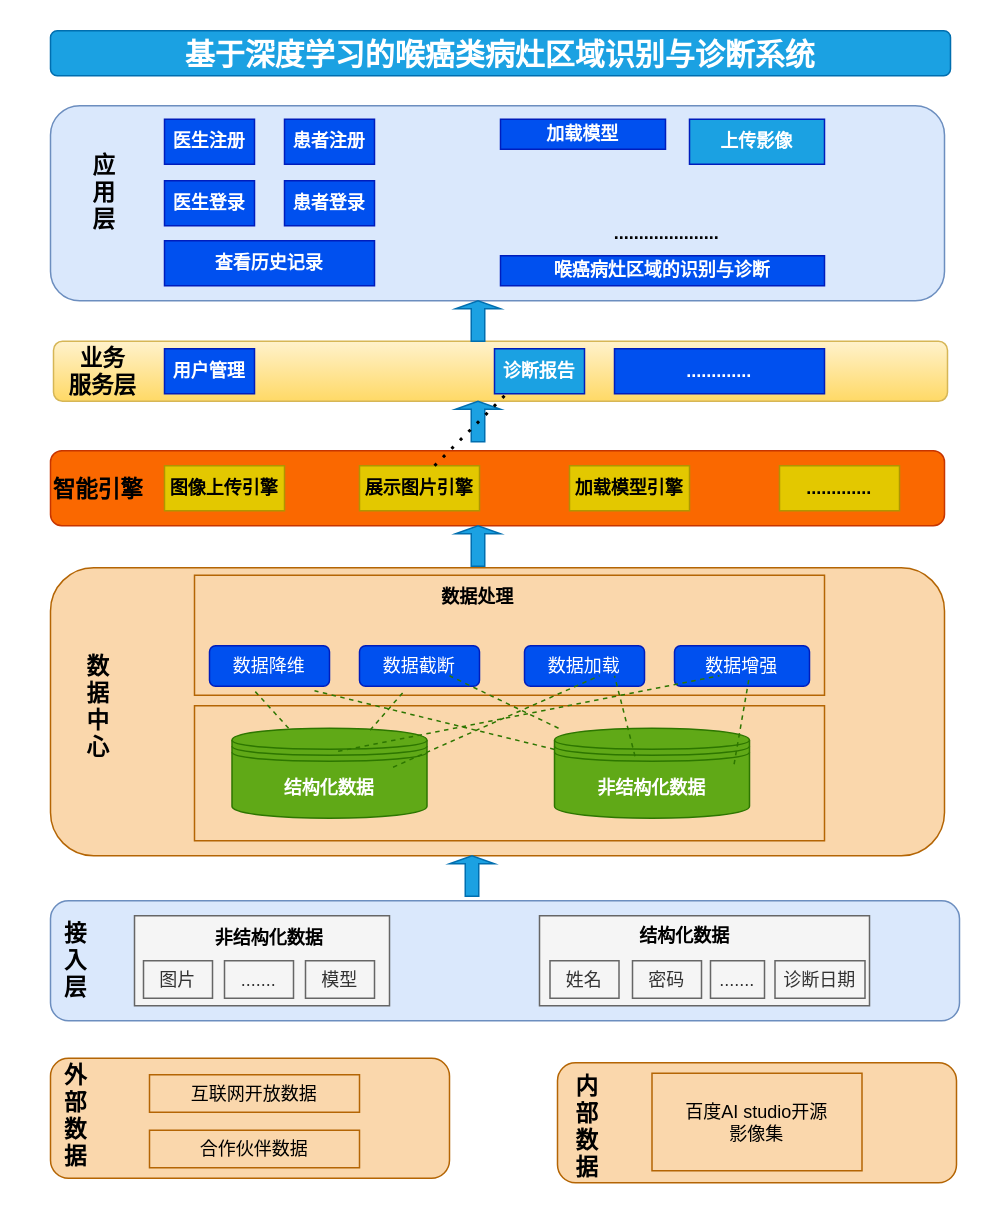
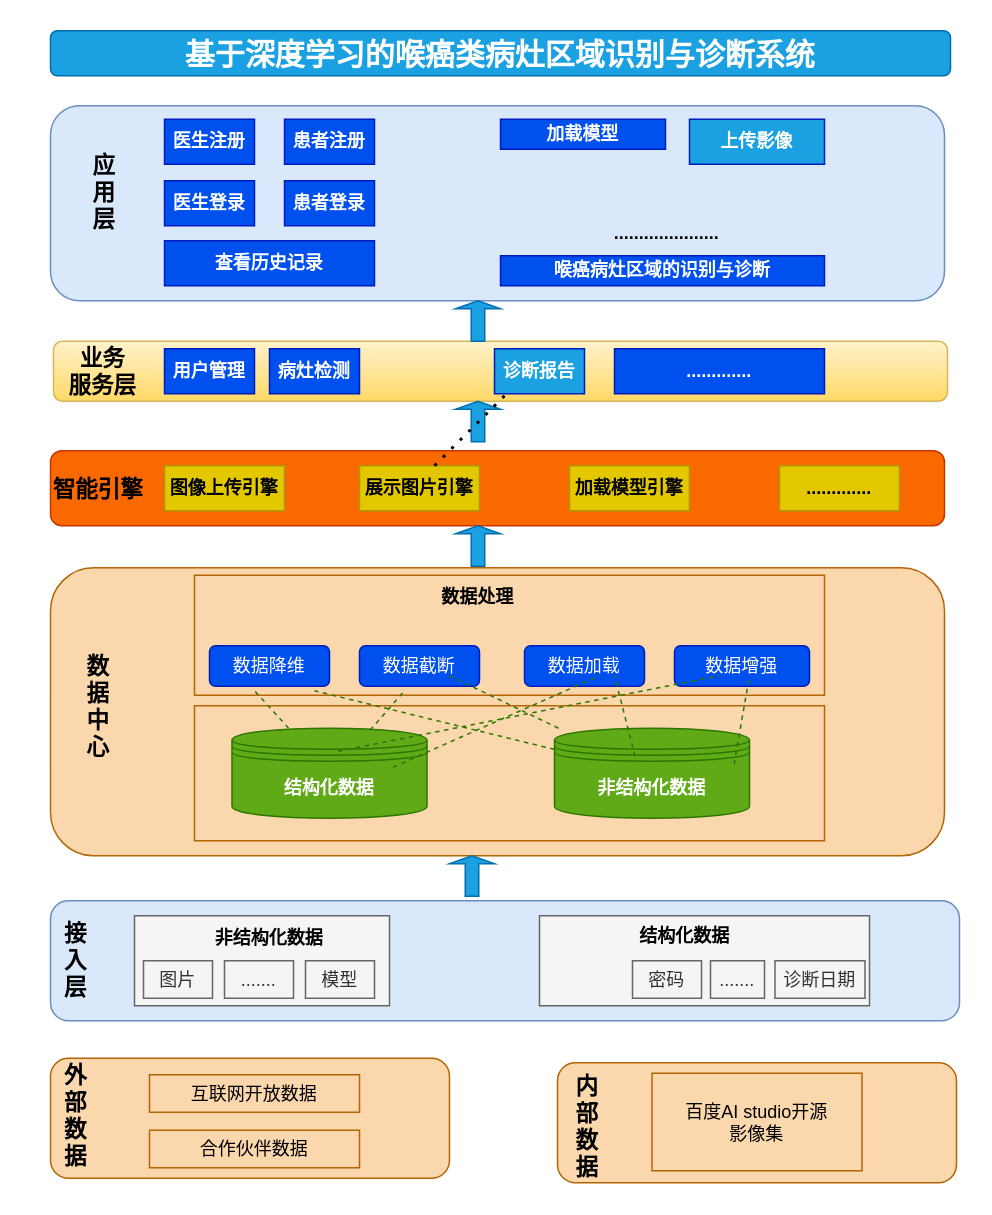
node "病灶检测": added
node "姓名": removed
